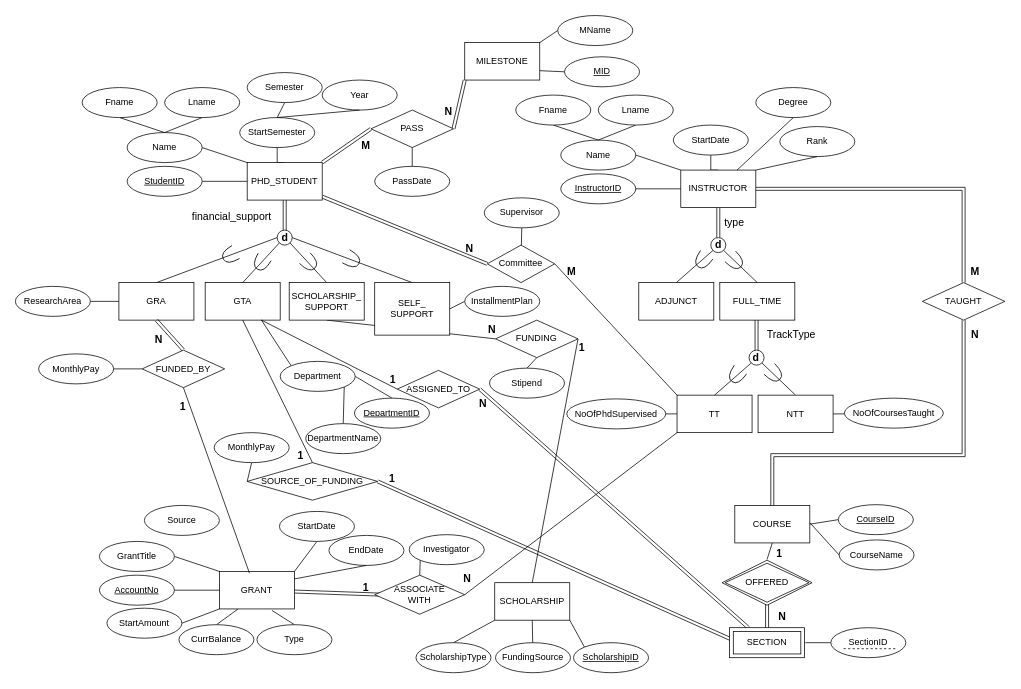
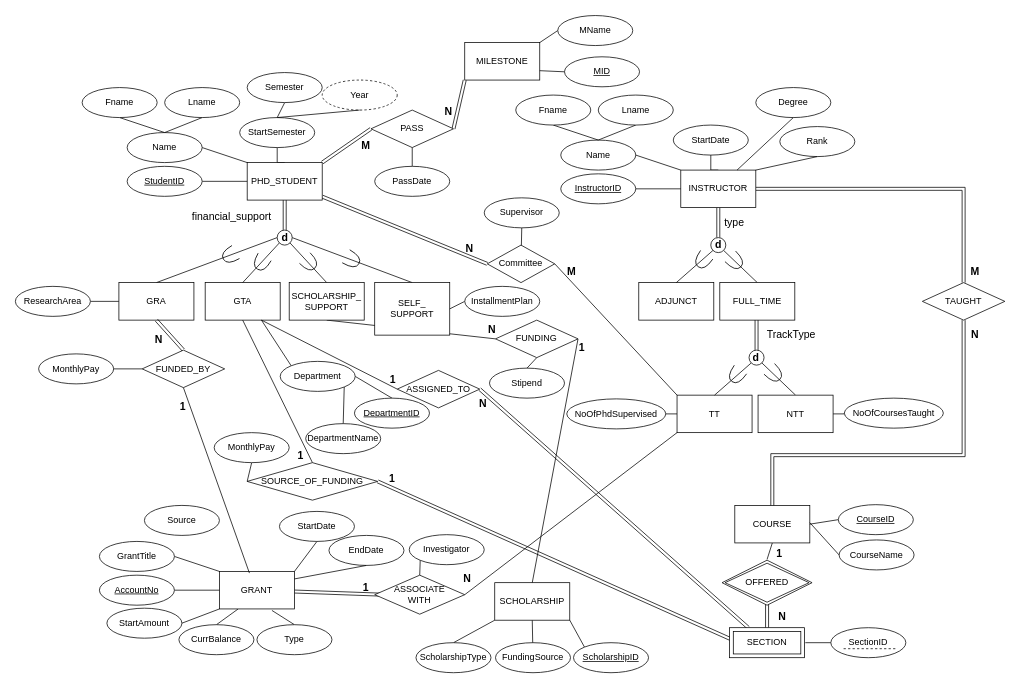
node "Year": style solid -> dashed
